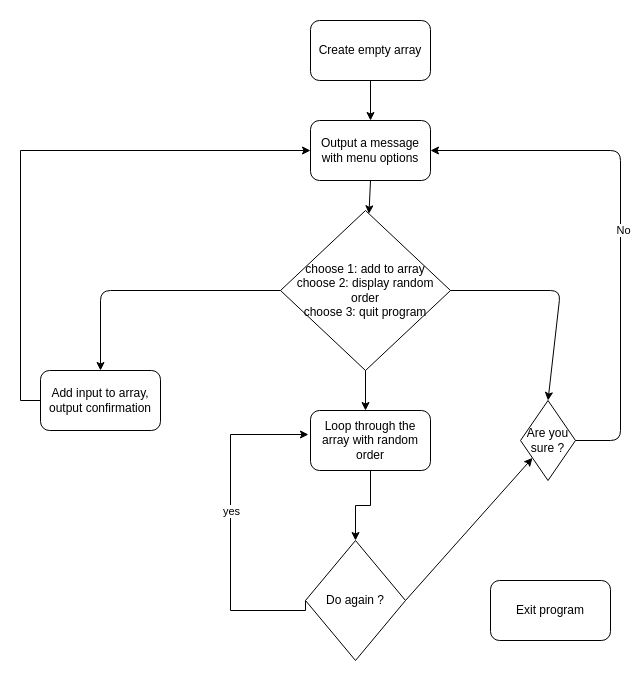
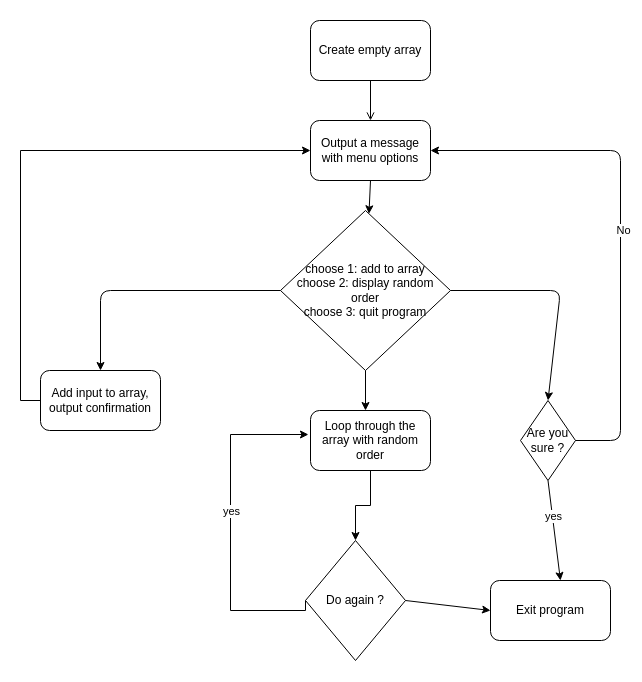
edge "Create empty array" -> "Output a message with menu options": arrowhead classic -> open
edge "Are you sure ?" -> "Exit program": added, label "yes"
edge "Do again ?" -> "Are you sure ?": now "Do again ?" -> "Exit program"
